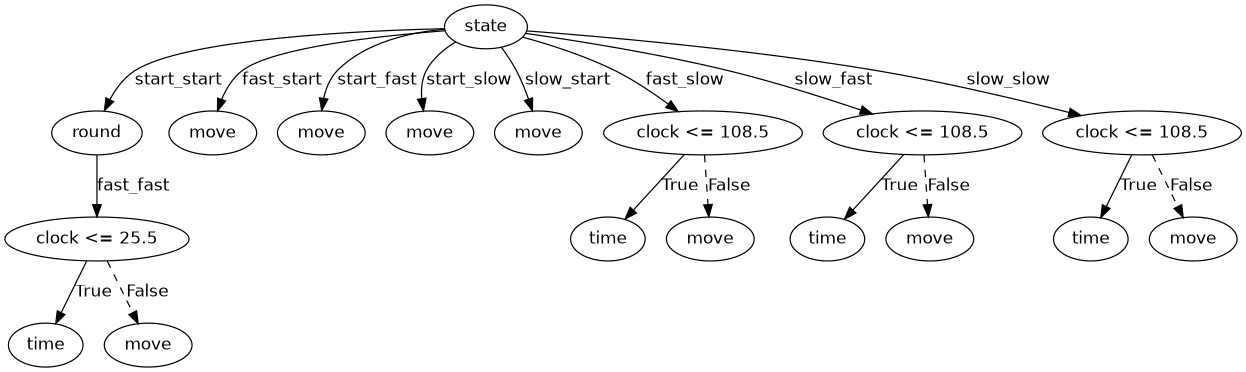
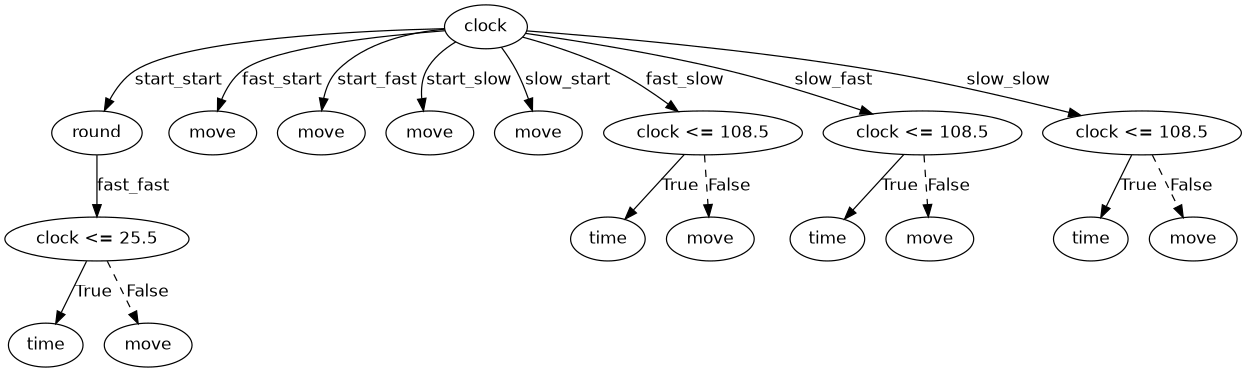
node "state": label "state" -> "clock"
